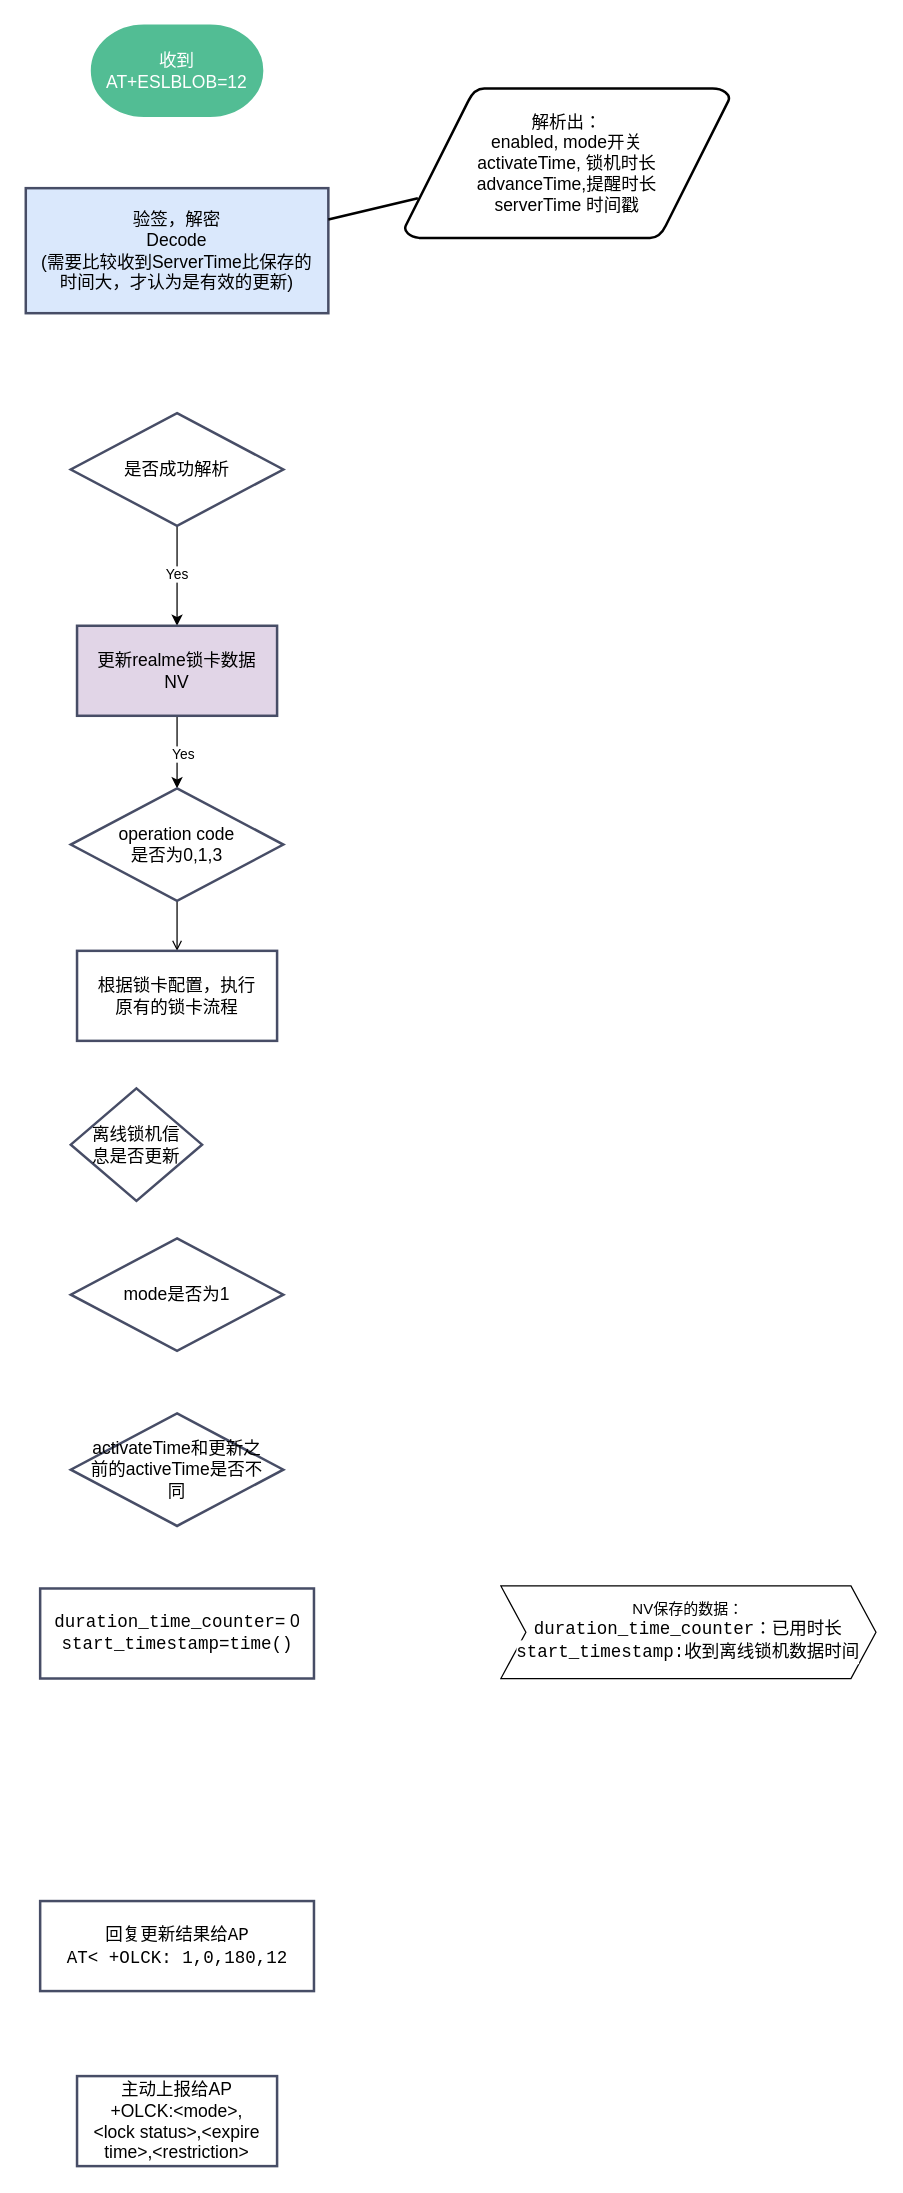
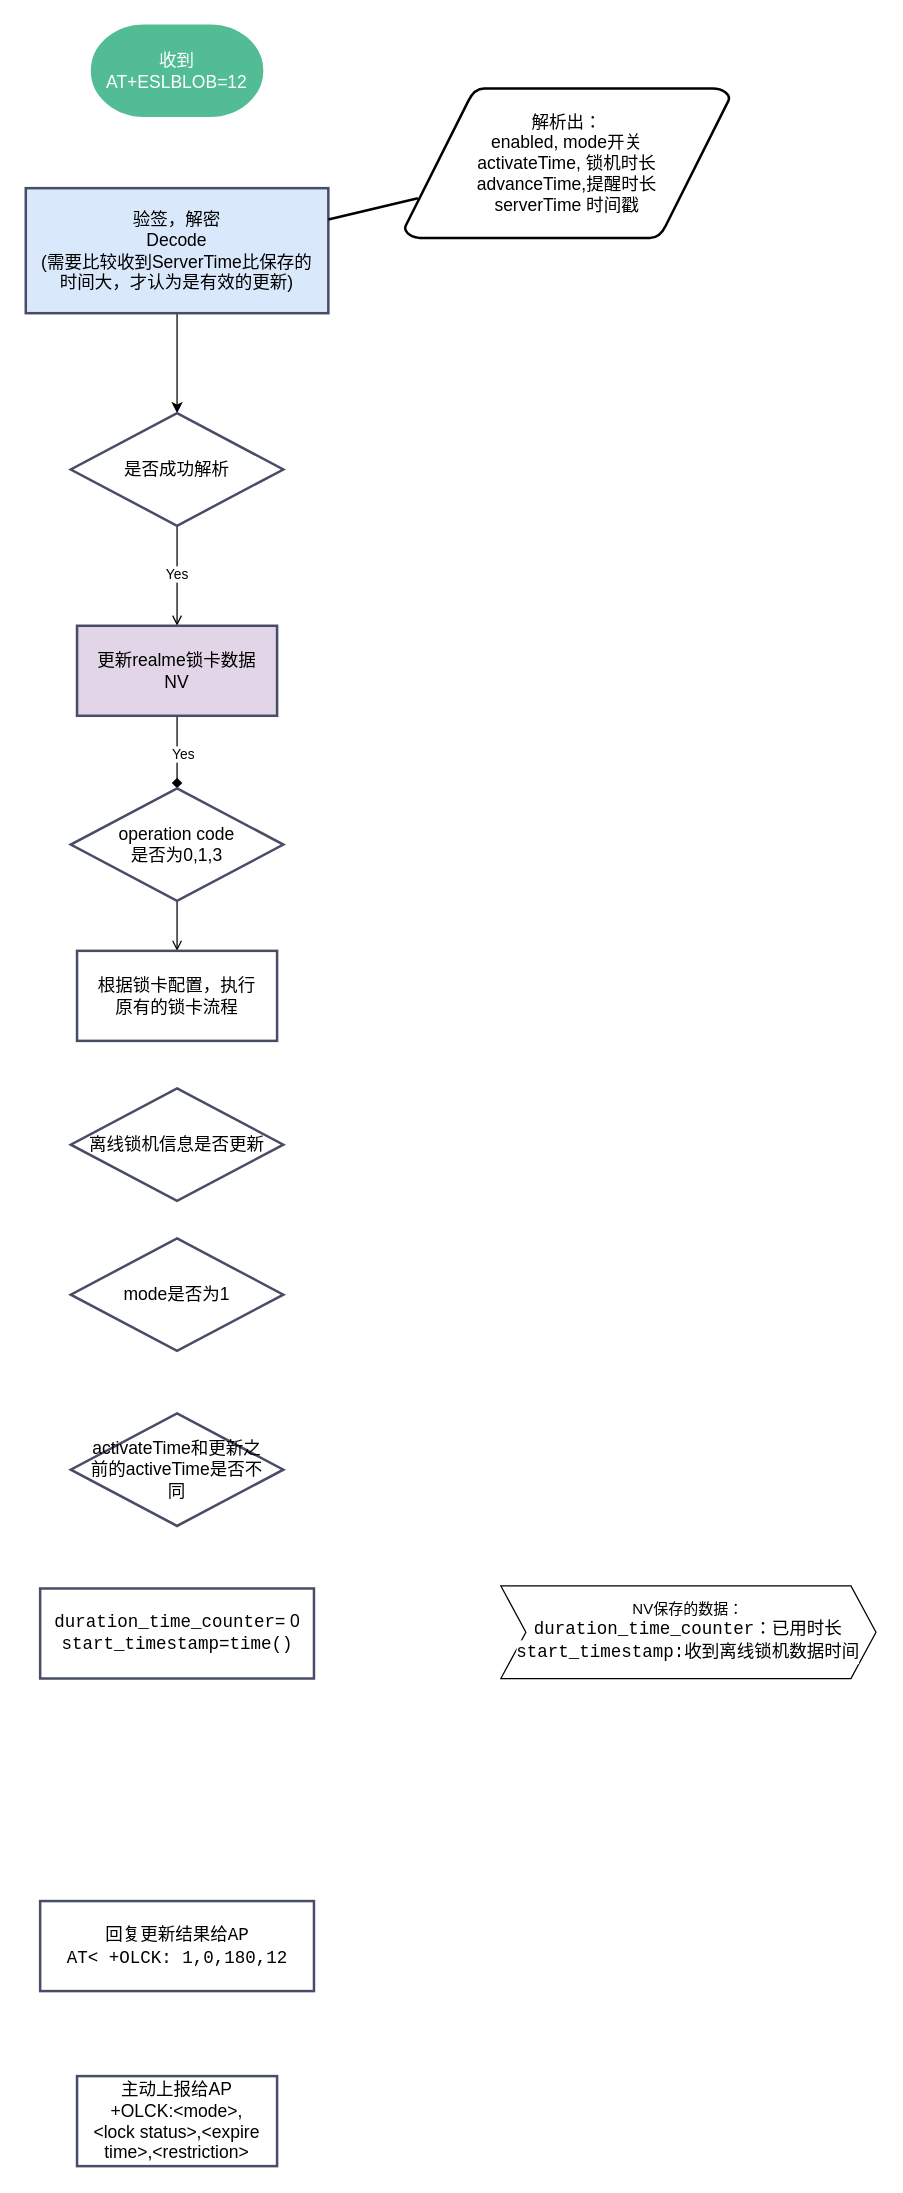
edge "验签，解密 Decode (需要比较收到ServerTime比保存的时间大，才认为是有效的更新)" -> "是否成功解析": added
edge "是否成功解析" -> "更新realme锁卡数据NV": arrowhead classic -> open
edge "更新realme锁卡数据NV" -> "operation code 是否为0,1,3": arrowhead classic -> diamond
node "离线锁机信息是否更新": size 131x113 -> 213x113
